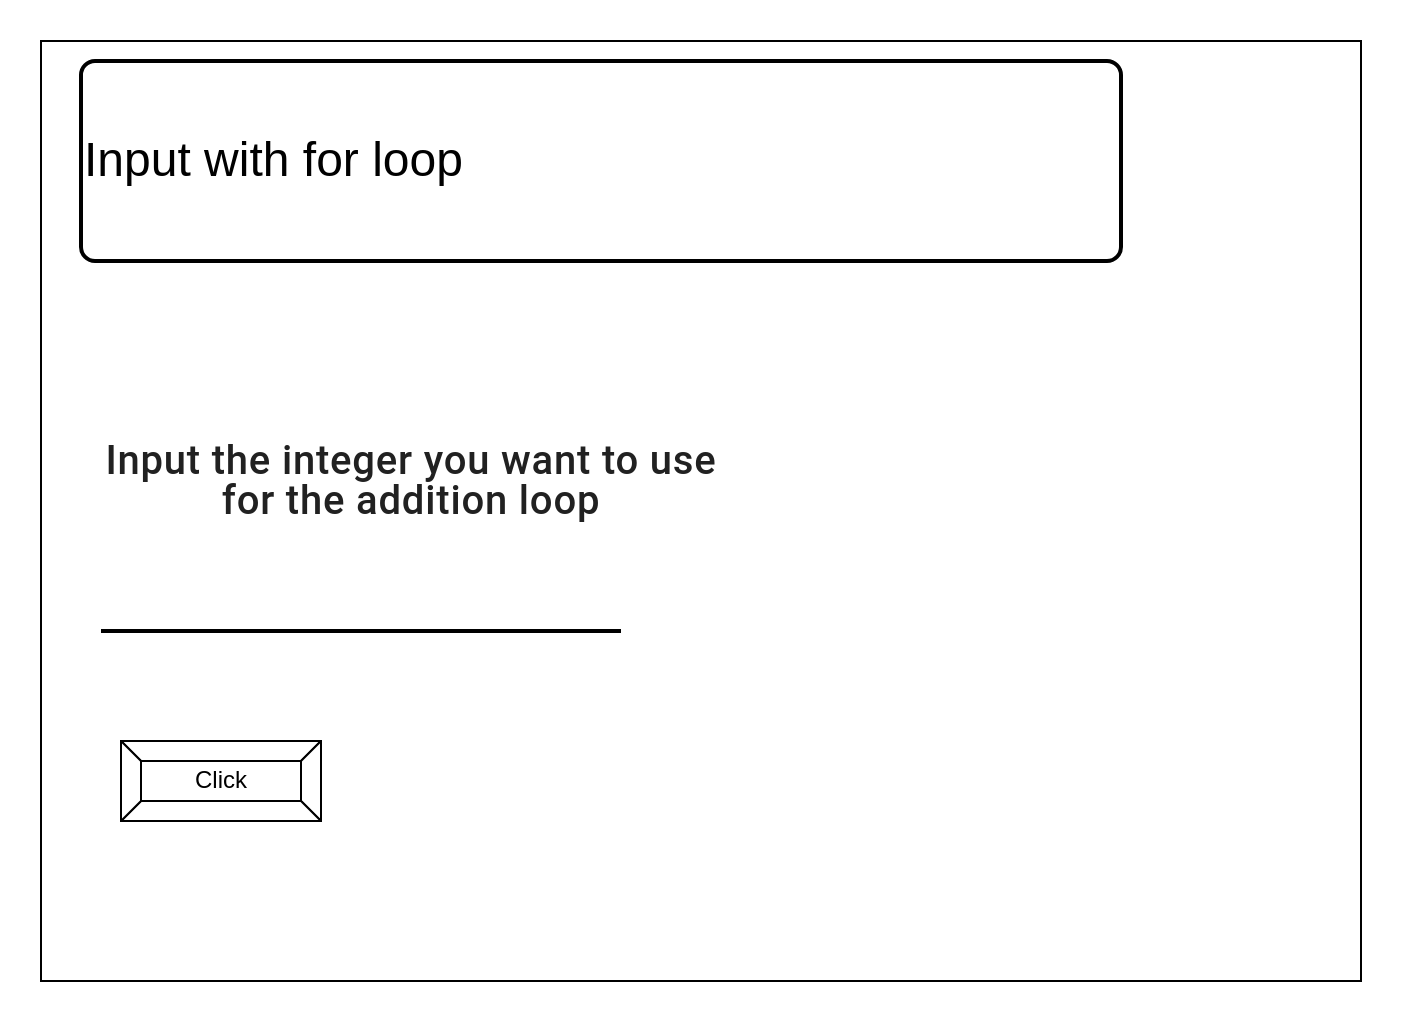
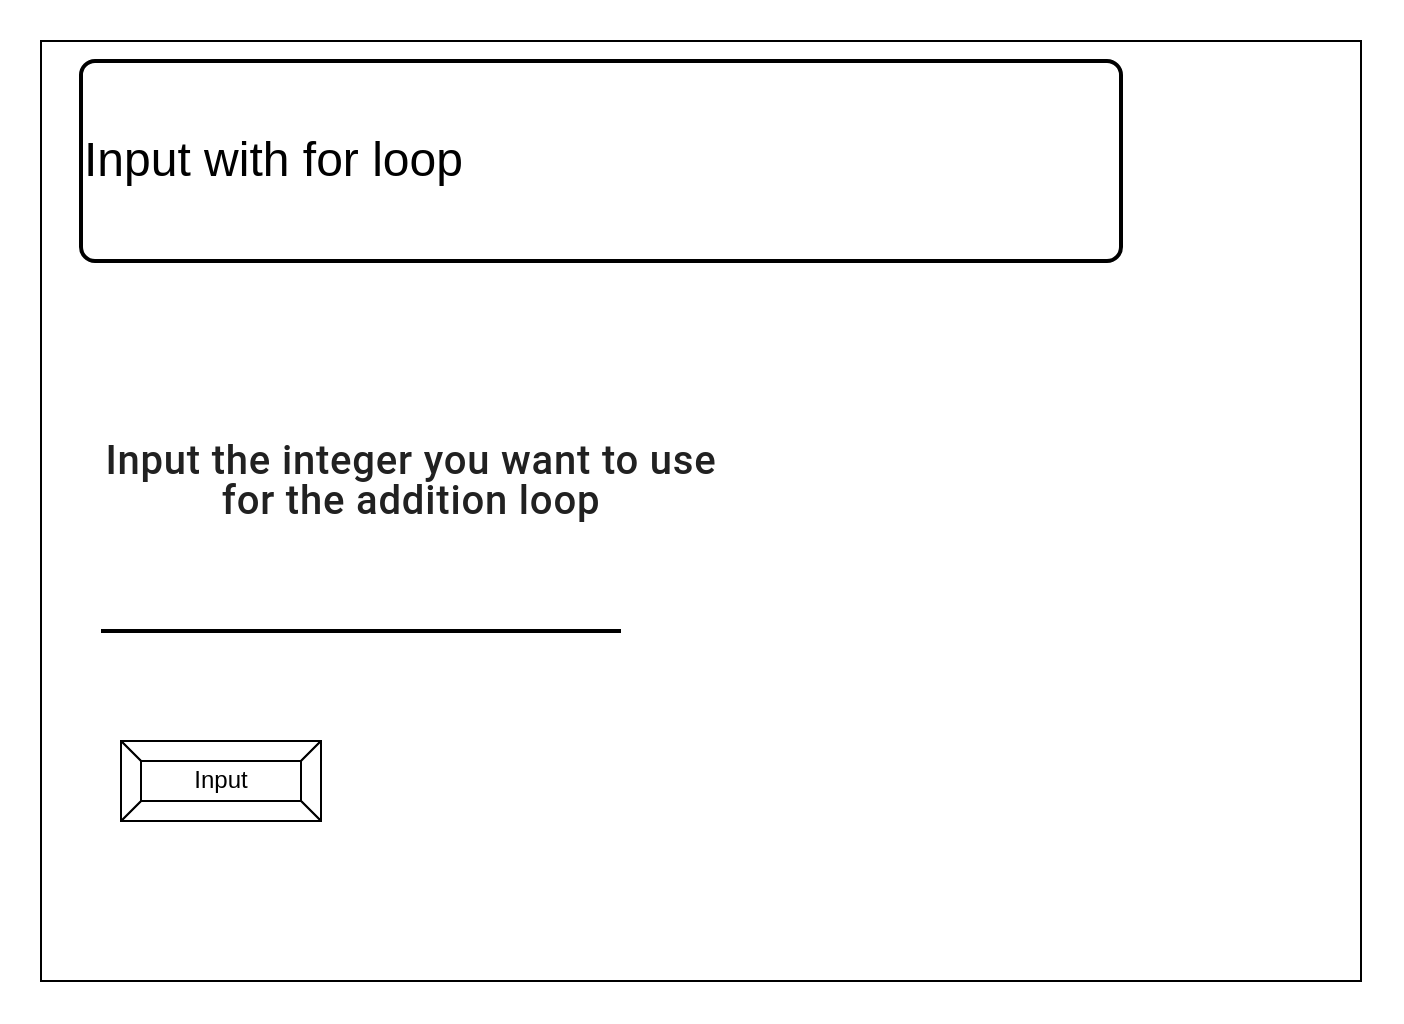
node "Click": label "Click" -> "Input"
